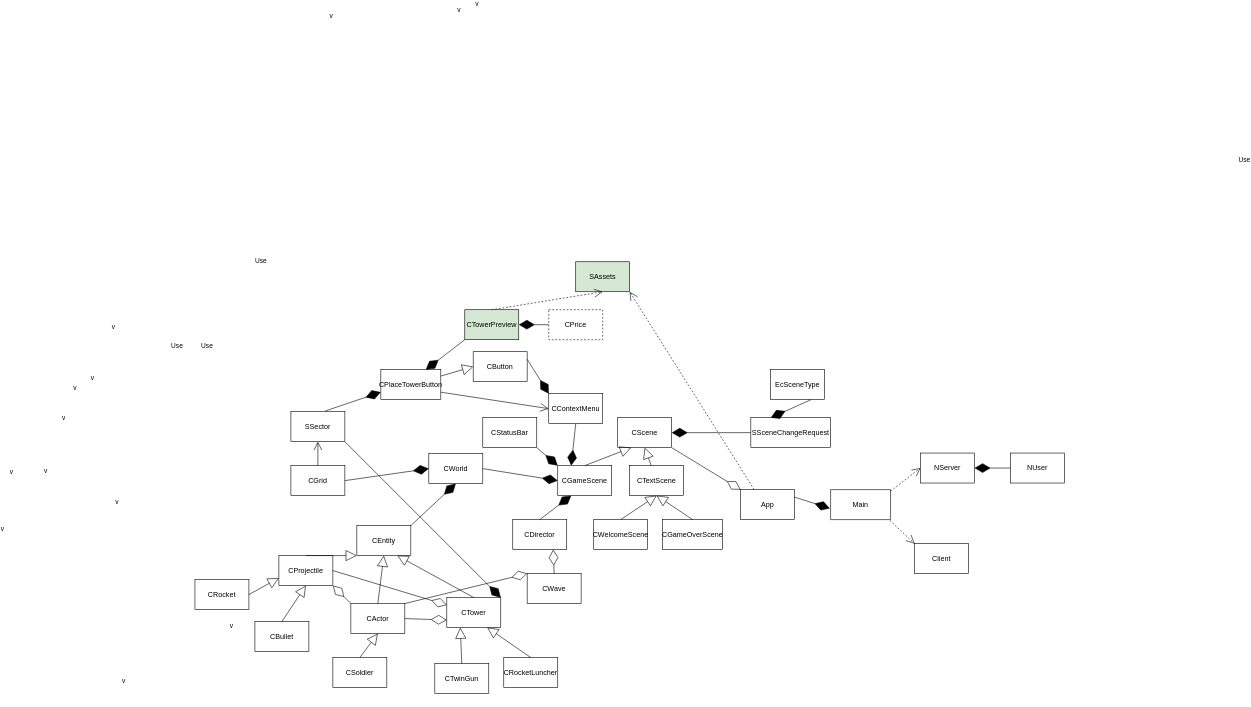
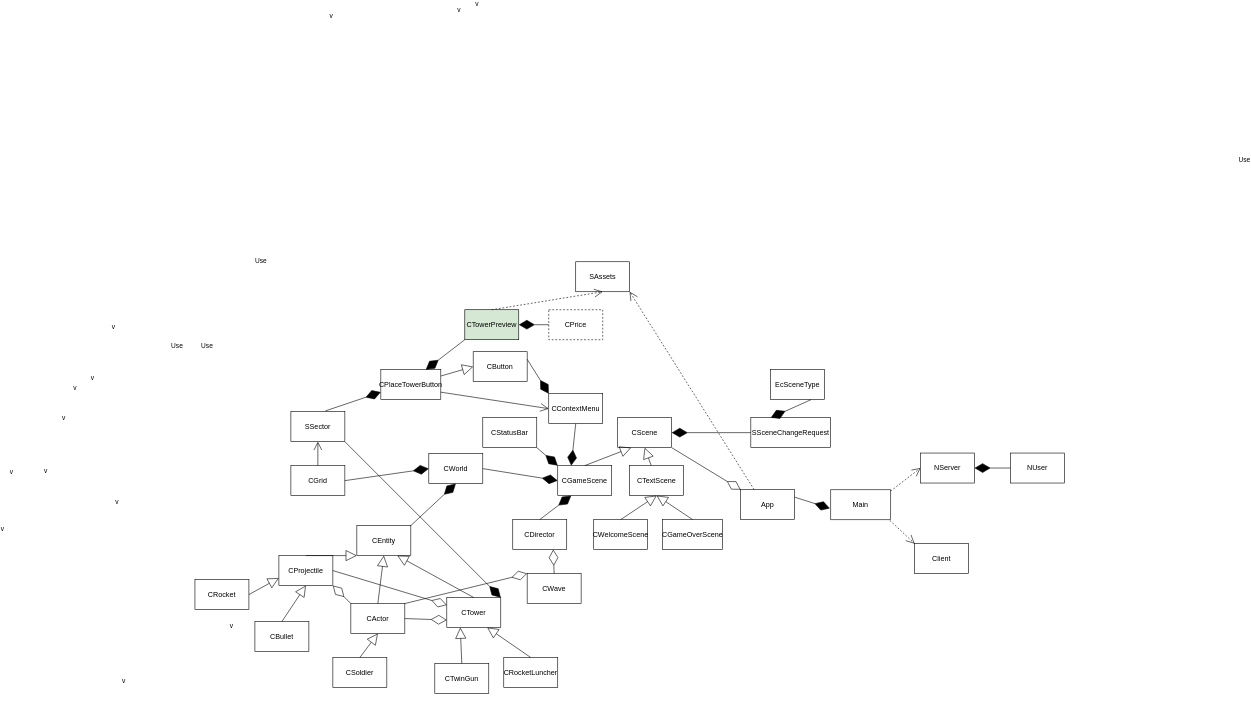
node "SAssets": fillcolor #d5e8d4 -> #ffffff
